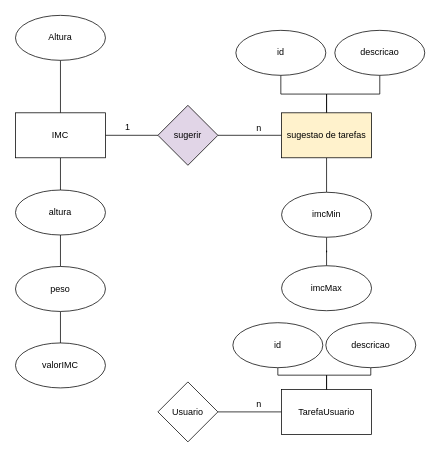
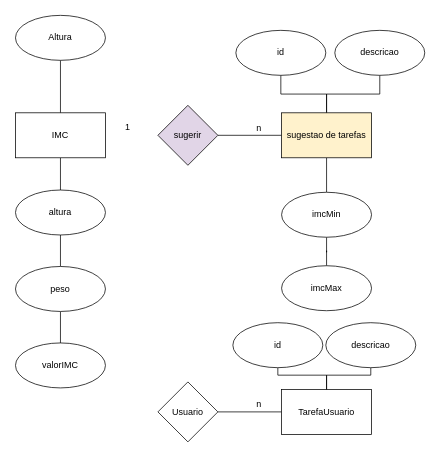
edge "IMC" -- "sugerir": removed
